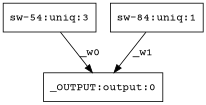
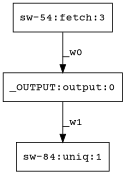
node "sw-54:uniq:3": label "sw-54:uniq:3" -> "sw-54:fetch:3"
edge "sw-84:uniq:1" -> "_OUTPUT:output:0": reversed
